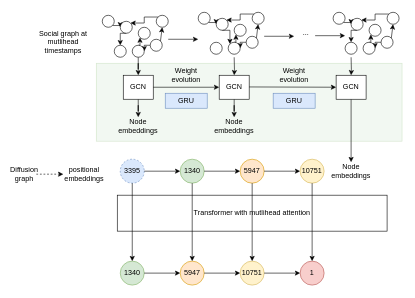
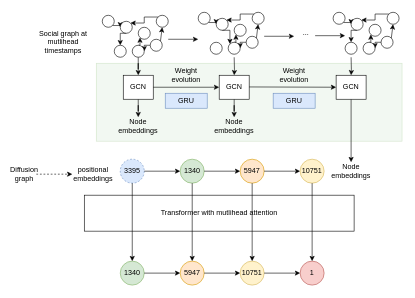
node "positional embeddings": moved (84, 174) -> (93, 174)
node "Transformer with mutlihead attention": moved (252, 213) -> (219, 213)
